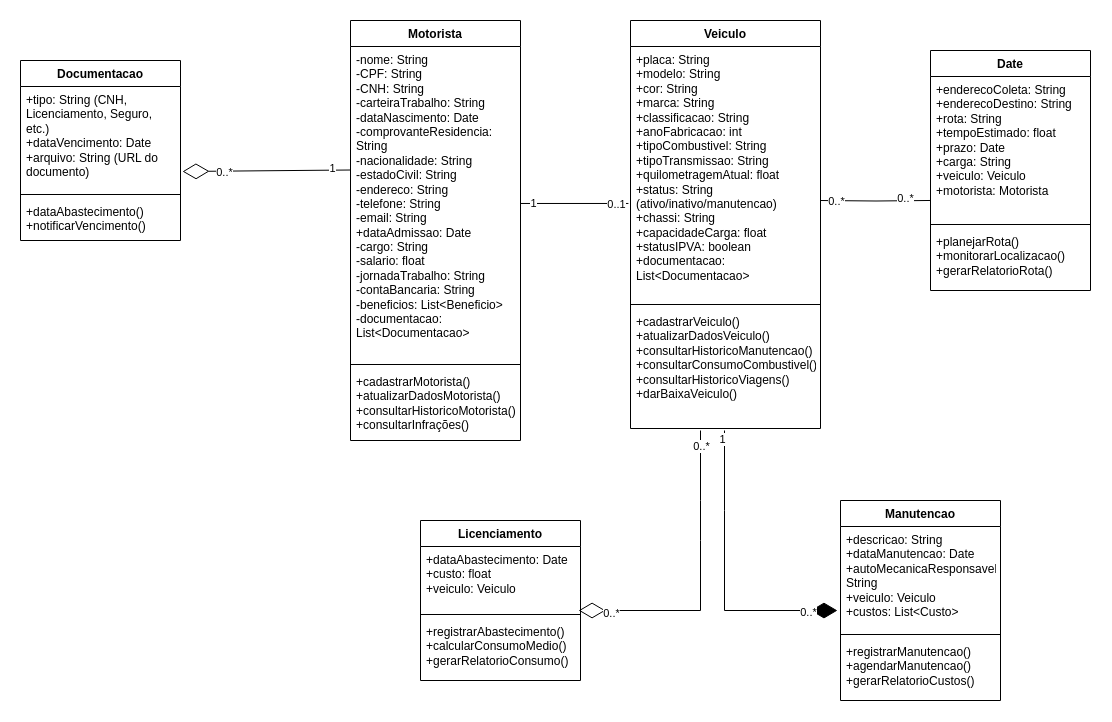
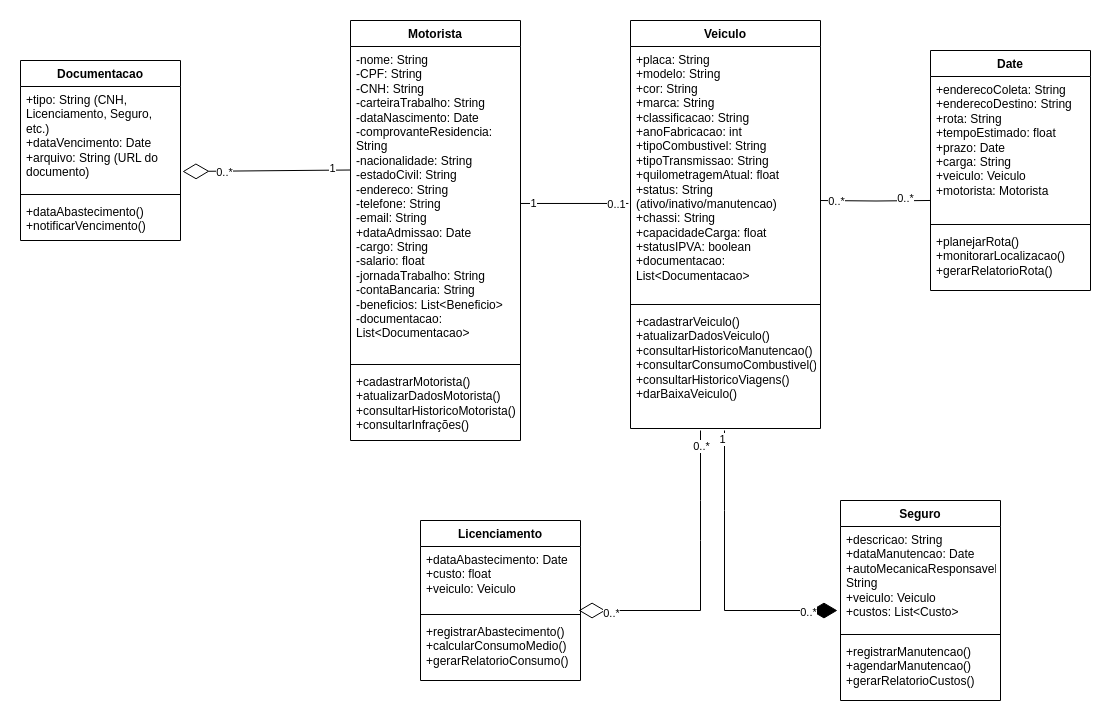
node "Manutencao": label "Manutencao" -> "Seguro"
